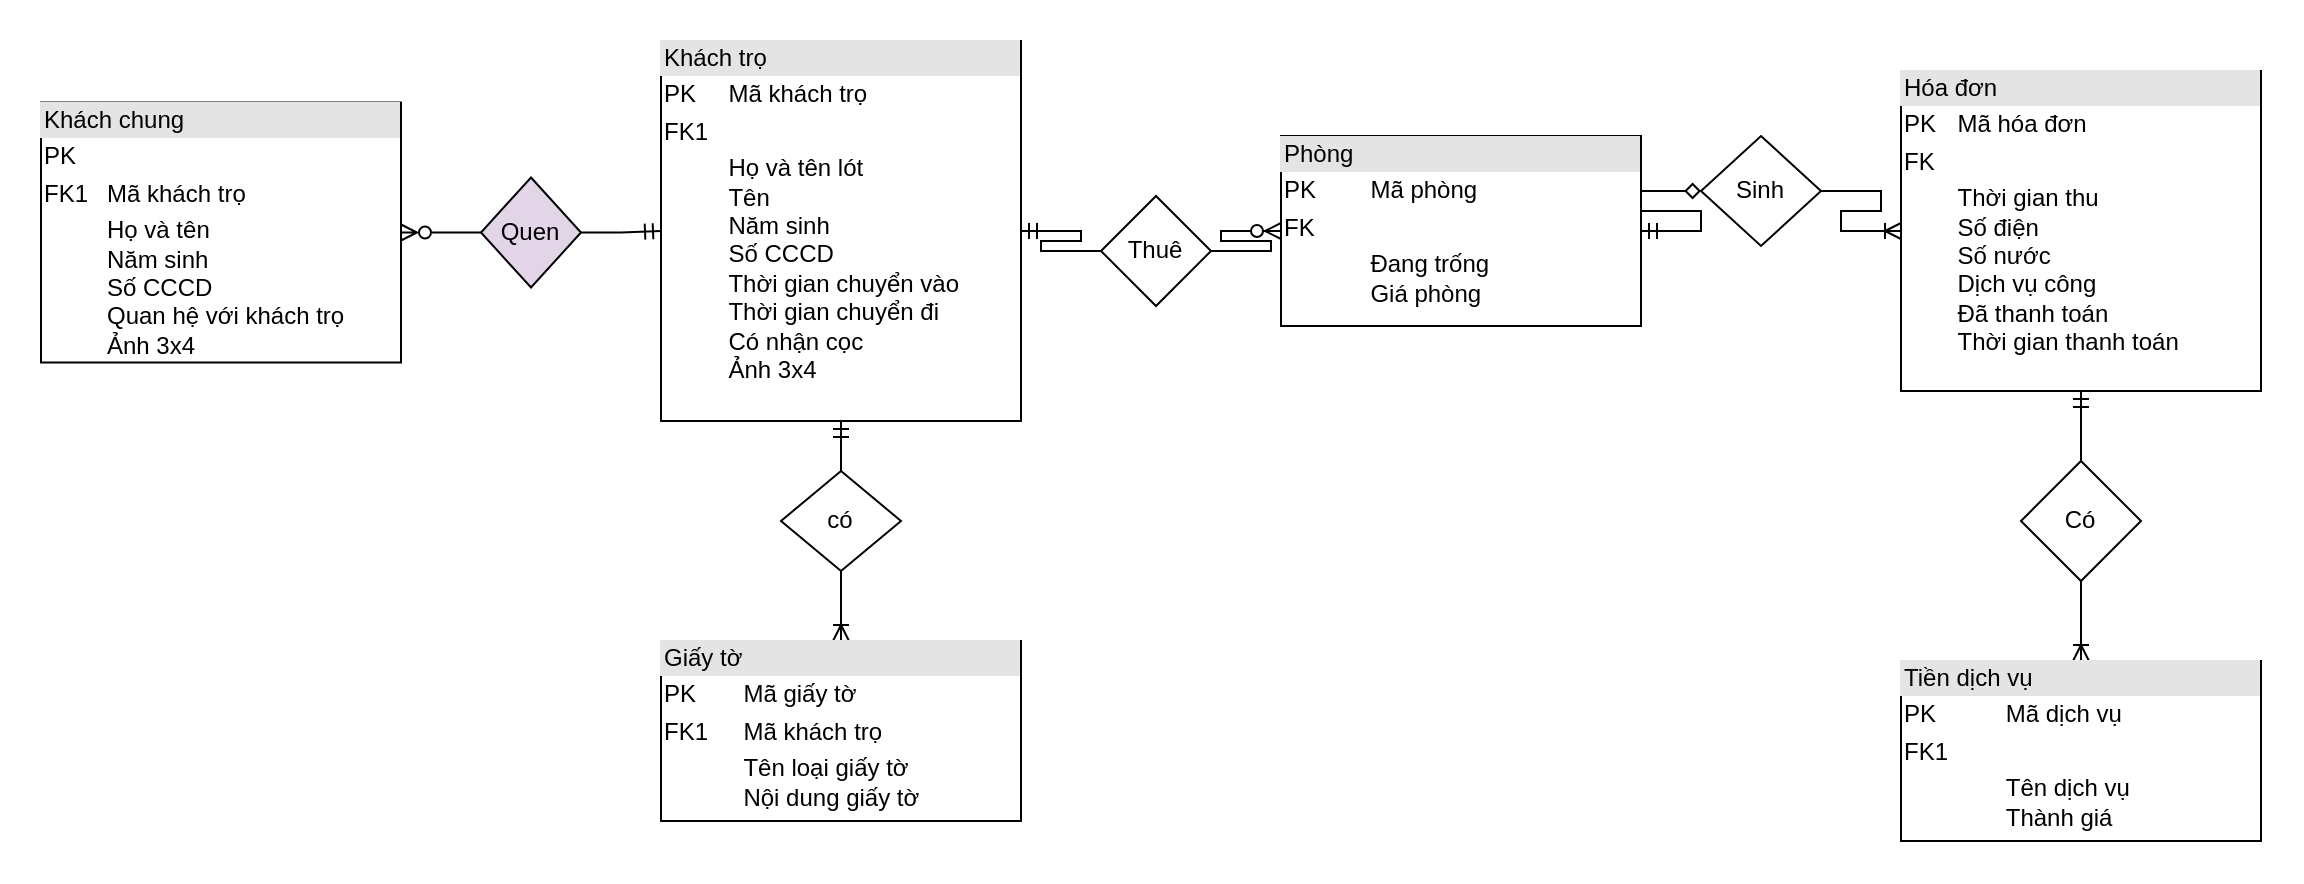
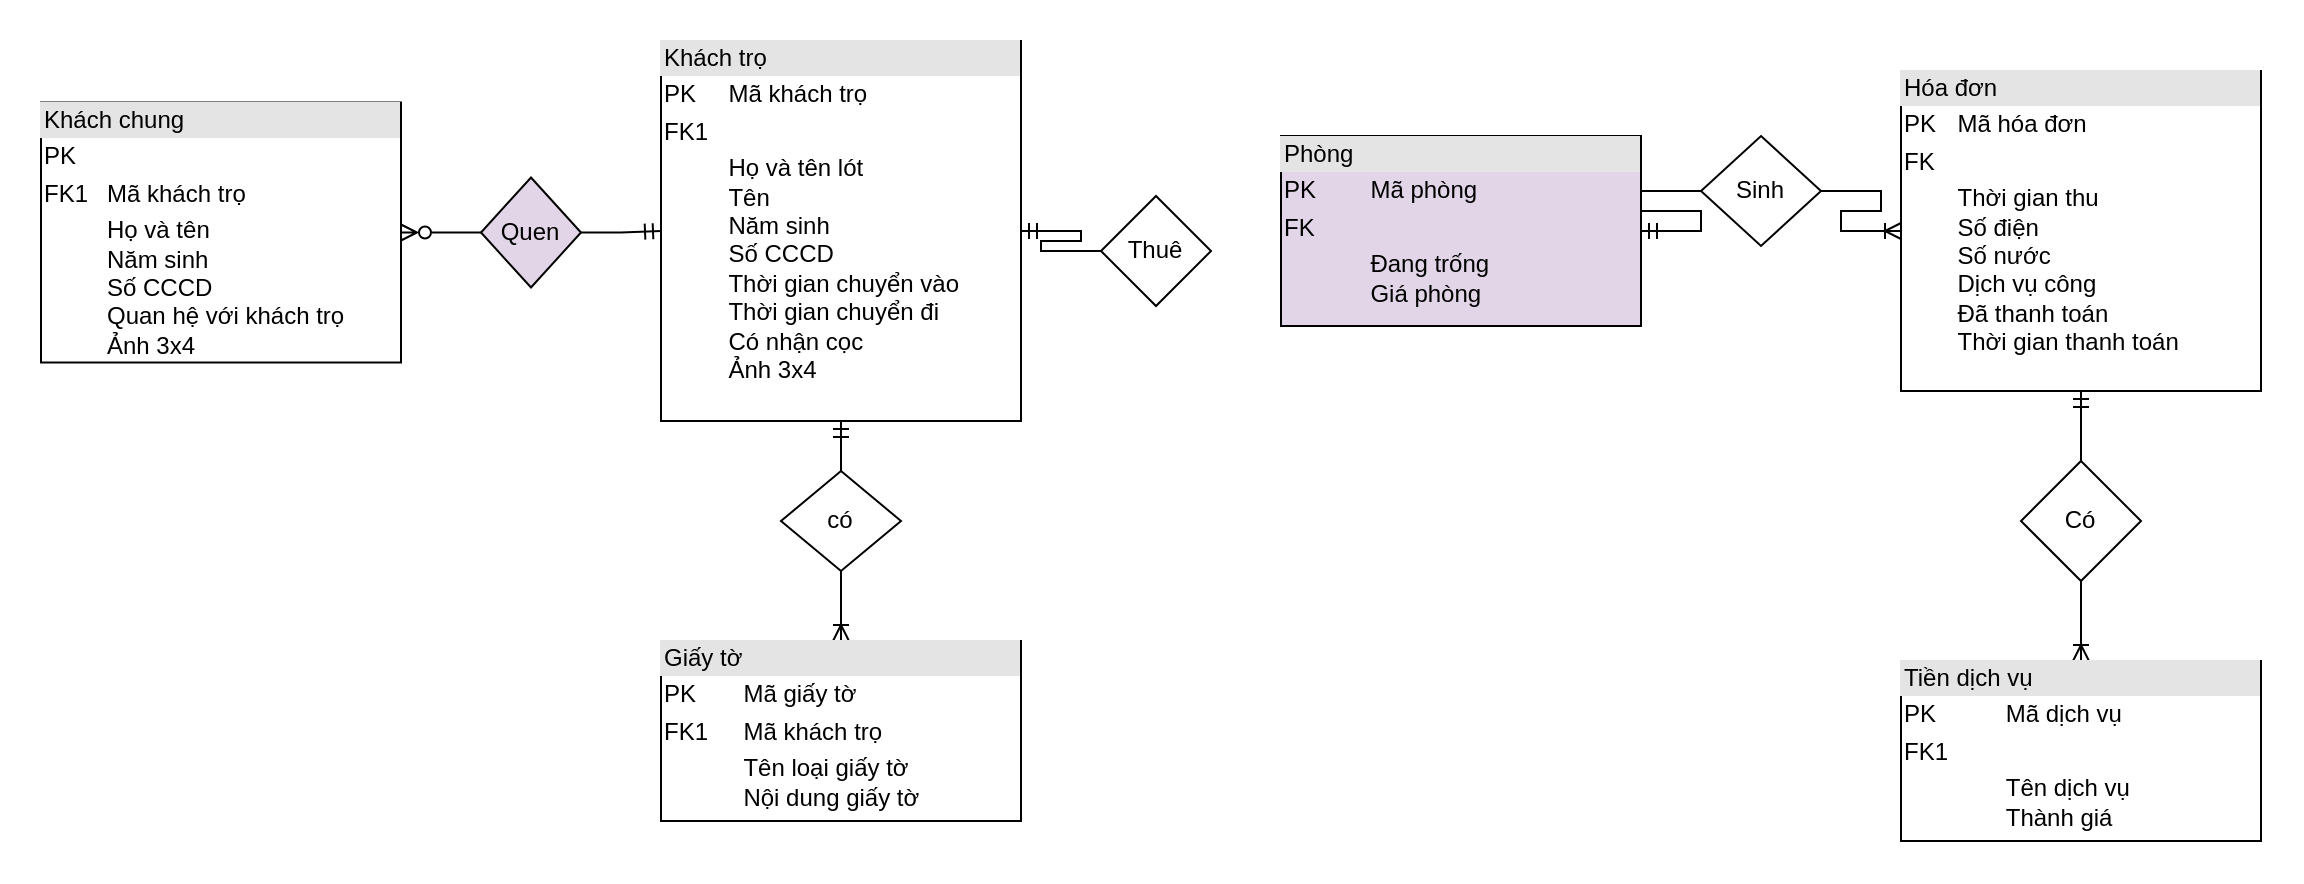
edge "Sinh" -- "Phòng PK Mã phòng FK Đang trống Giá phòng": arrowhead diamond -> none
node "Phòng PK Mã phòng FK Đang trống Giá phòng": fillcolor #ffffff -> #e1d5e7
edge "Thuê" -> "Phòng PK Mã phòng FK Đang trống Giá phòng": removed
